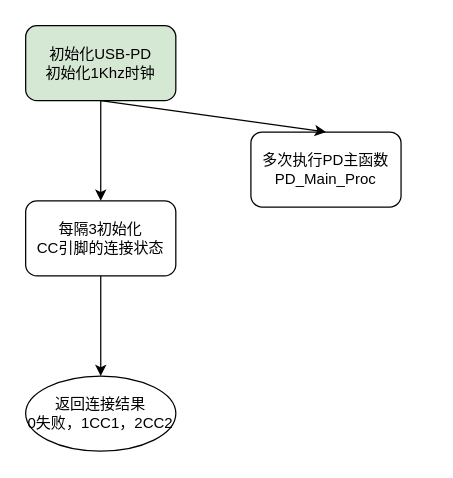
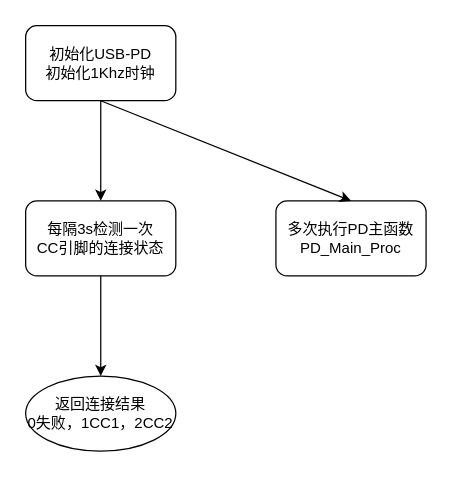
node "初始化USB-PD 初始化1Khz时钟": fillcolor #d5e8d4 -> #ffffff
node "多次执行PD主函数 PD_Main_Proc": moved (326, 169) -> (351, 238)
node "每隔3初始化 CC引脚的连接状态": label "每隔3初始化 CC引脚的连接状态" -> "每隔3s检测一次 CC引脚的连接状态"
